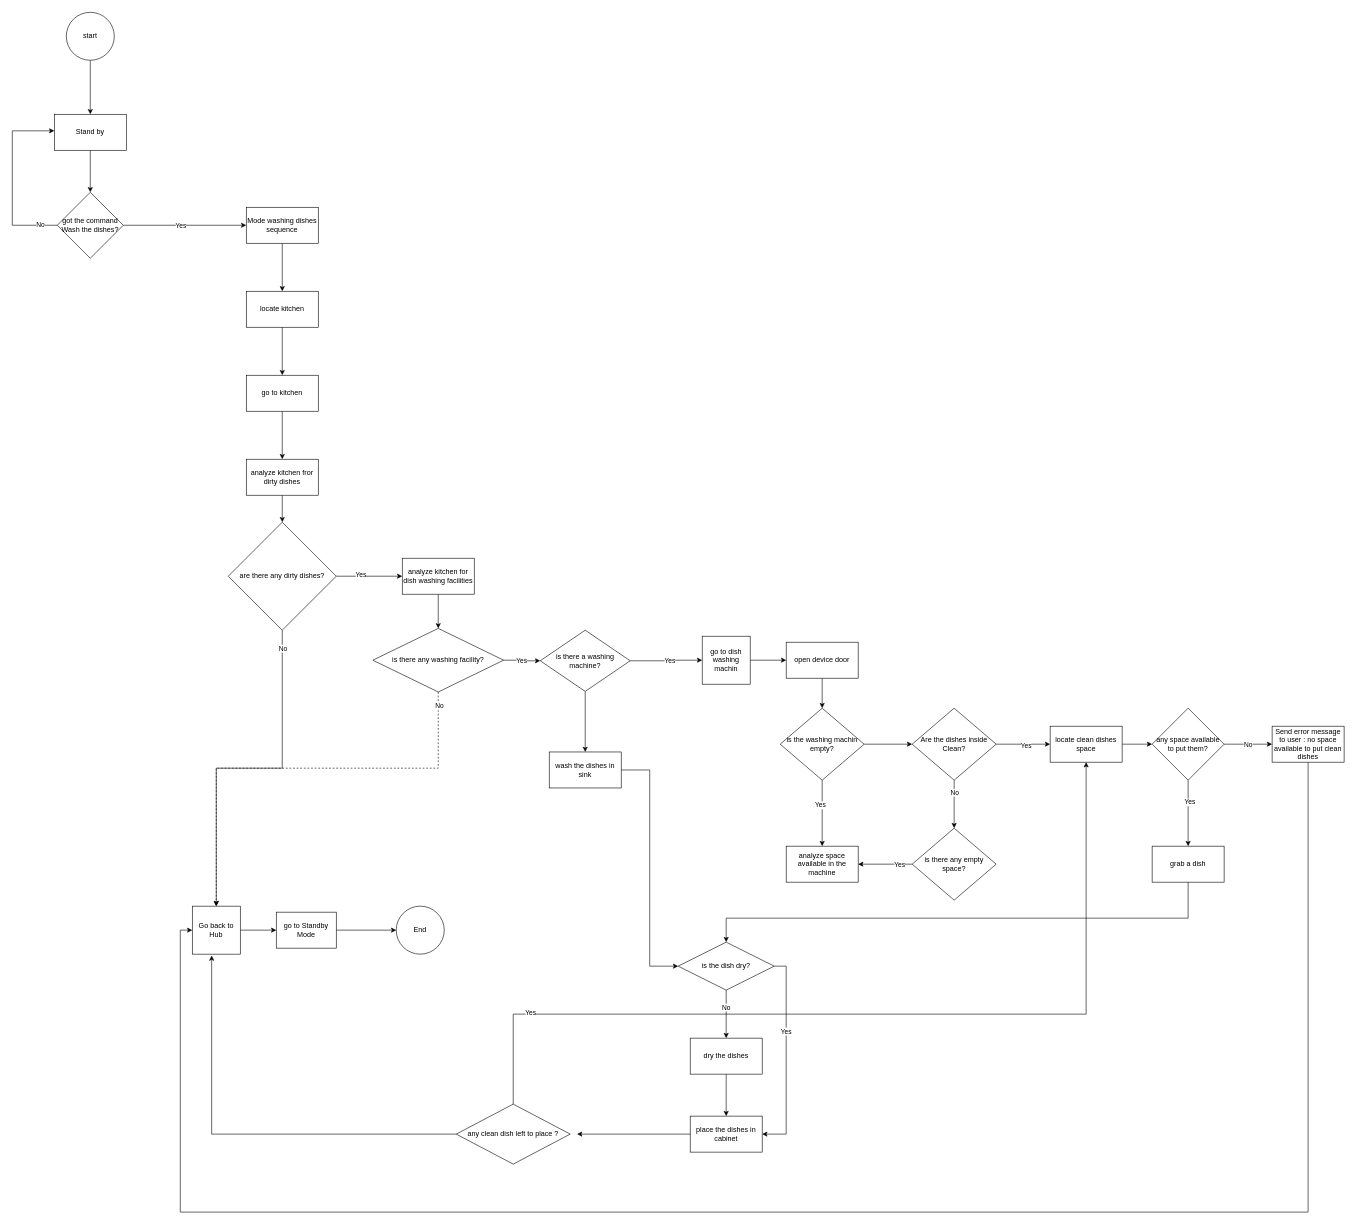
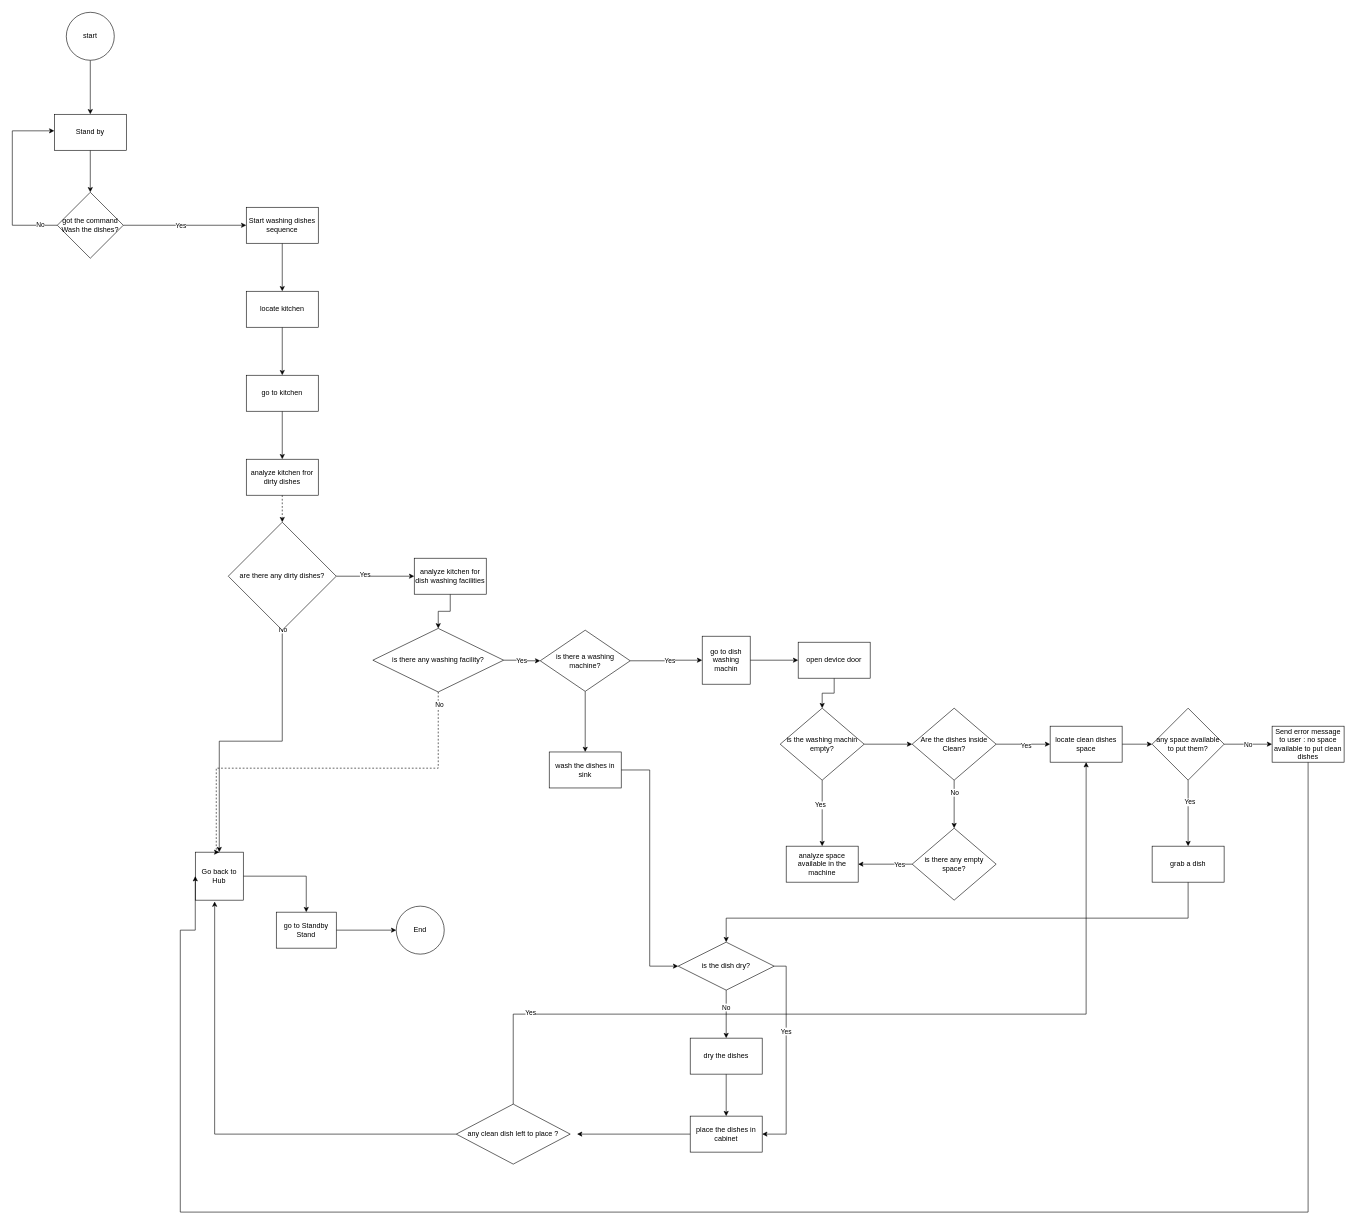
node "Mode washing dishes sequence": label "Mode washing dishes sequence" -> "Start washing dishes sequence"
edge "analyze kitchen fror dirty dishes" -> "are there any dirty dishes?": style solid -> dashed
node "analyze kitchen for dish washing facilities": moved (438, 576) -> (450, 576)
node "open device door": moved (822, 660) -> (834, 660)
node "Go back to Hub": moved (216, 930) -> (219, 876)
node "go to Standby Mode": label "go to Standby Mode" -> "go to Standby Stand"
